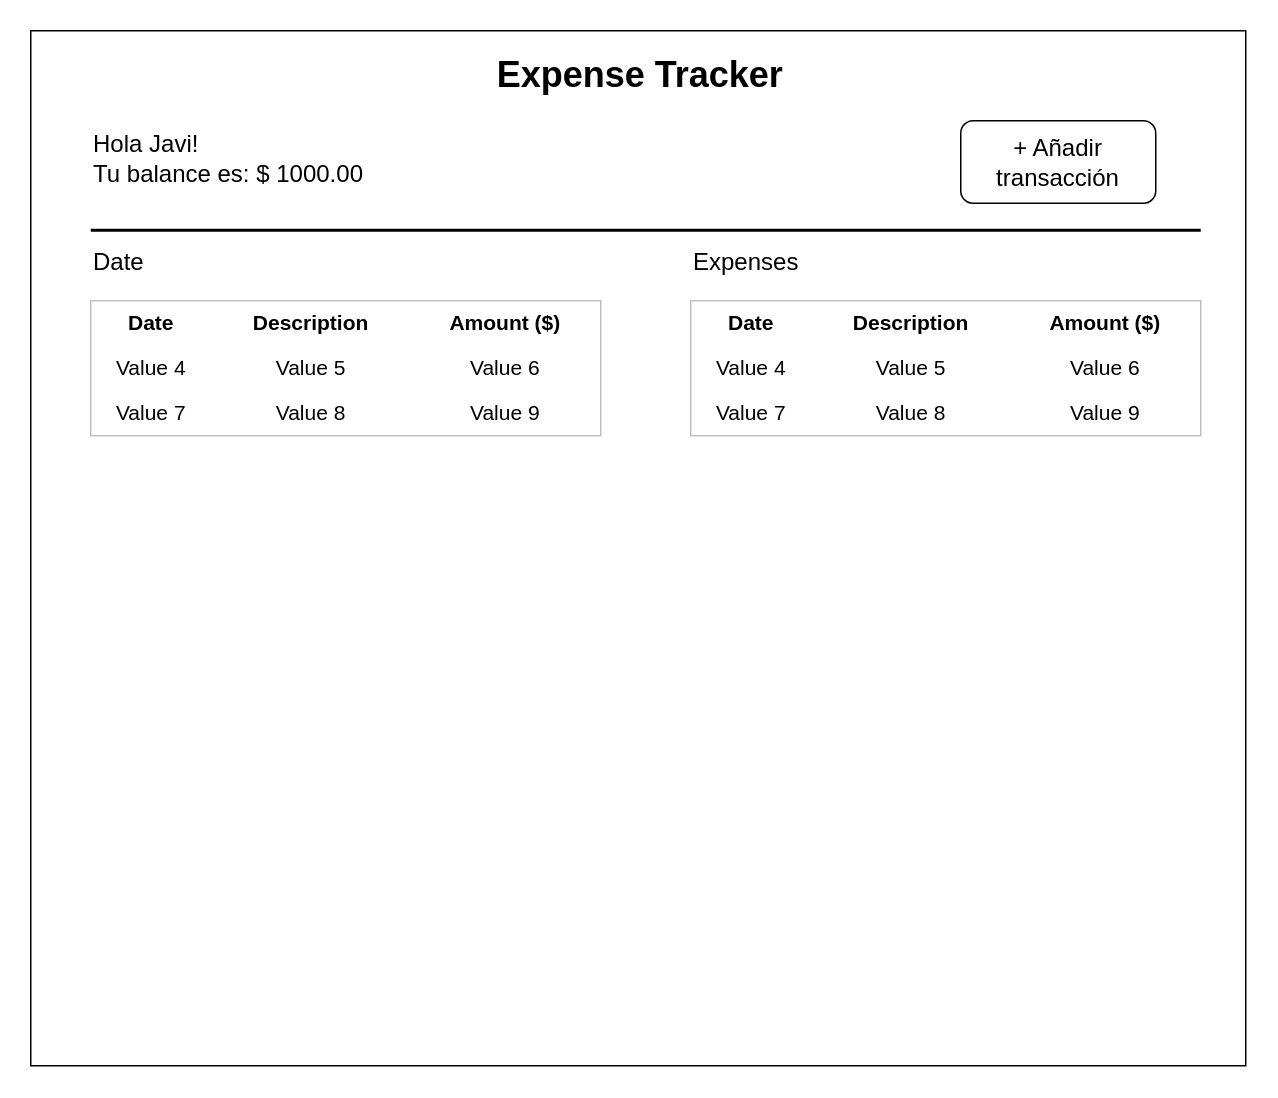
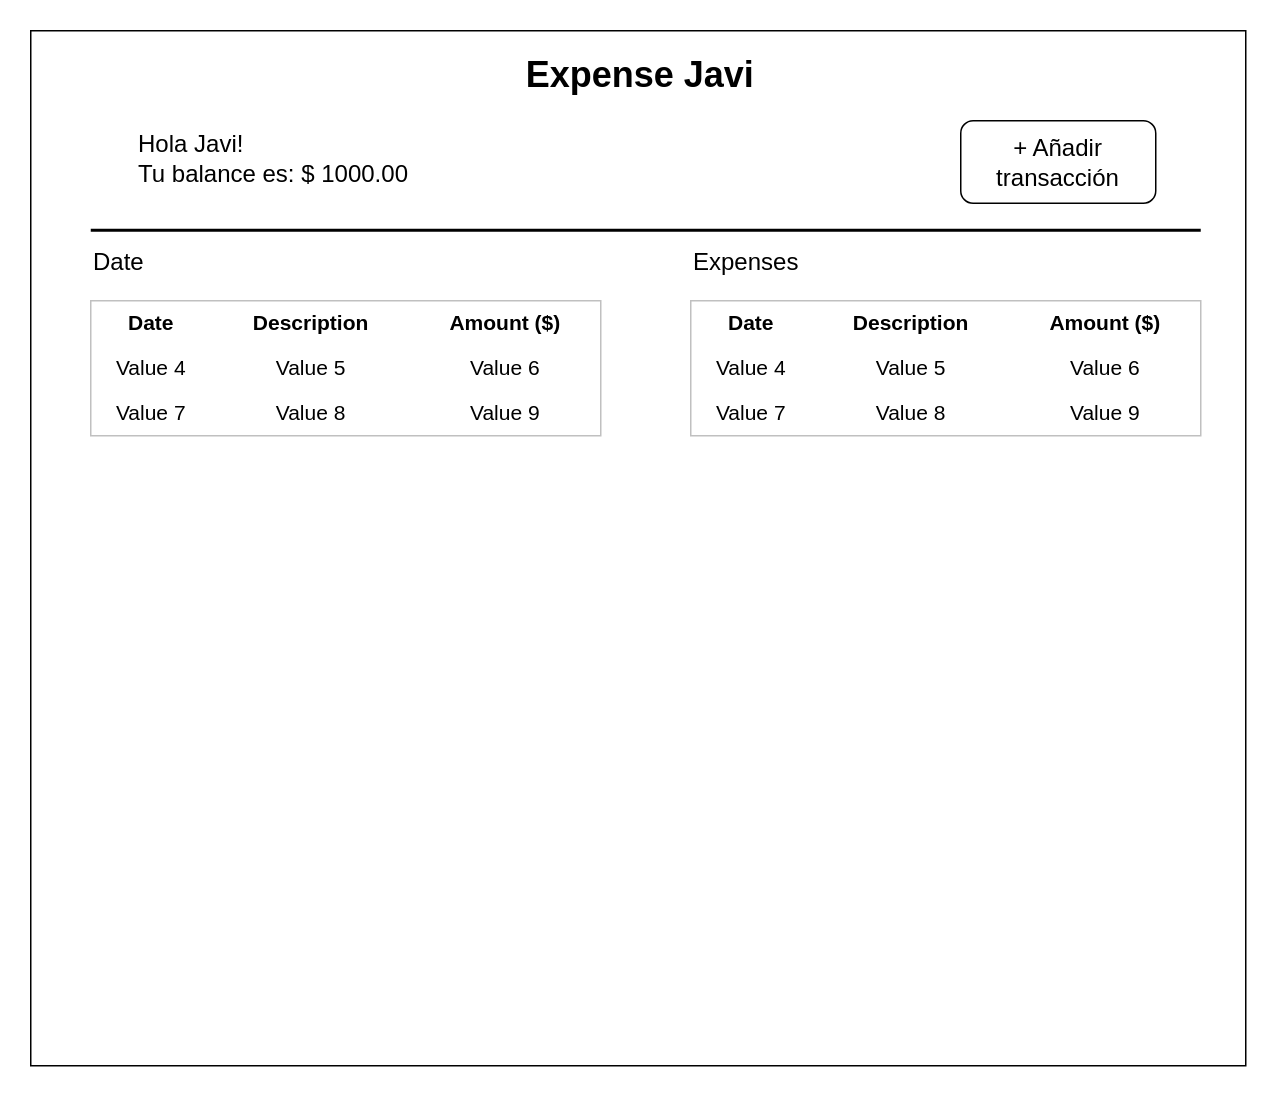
node "Expense Tracker": label "Expense Tracker" -> "Expense Javi"
node "Hola Javi!Tu balance es: $ 1000.00": moved (248, 158) -> (293, 158)
